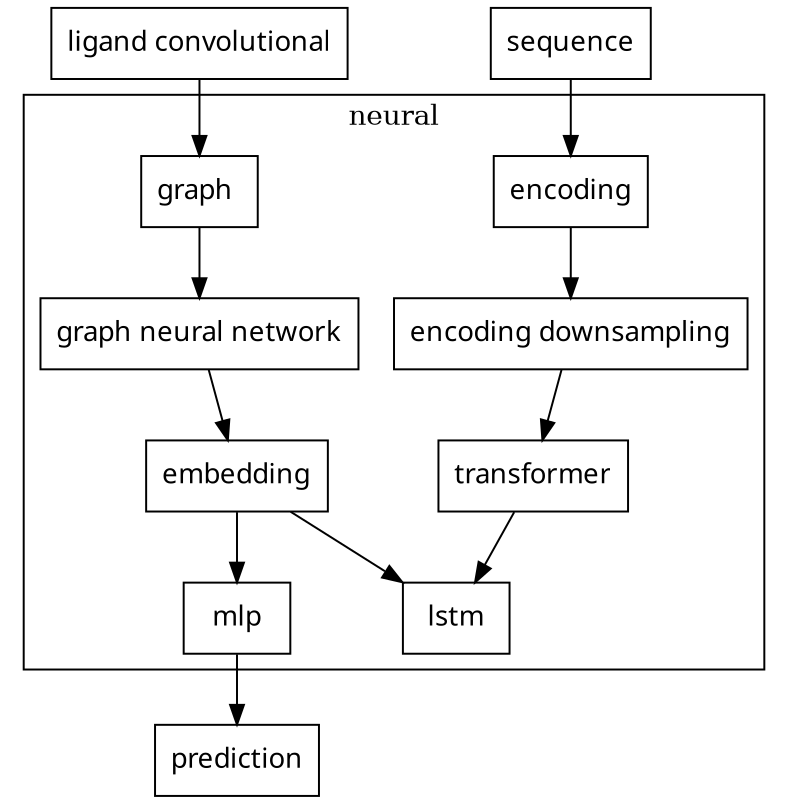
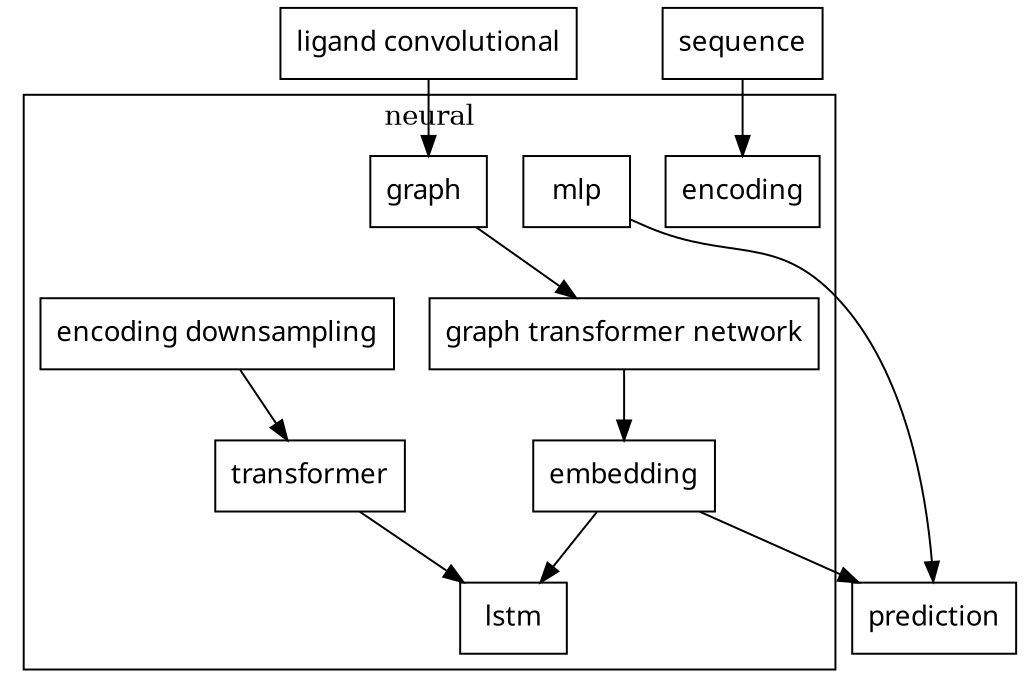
edge "encoding" -> "encoding downsampling": removed
node "graph neural network": label "graph neural network" -> "graph transformer network"
edge "embedding" -> "mlp": now "embedding" -> "prediction"
